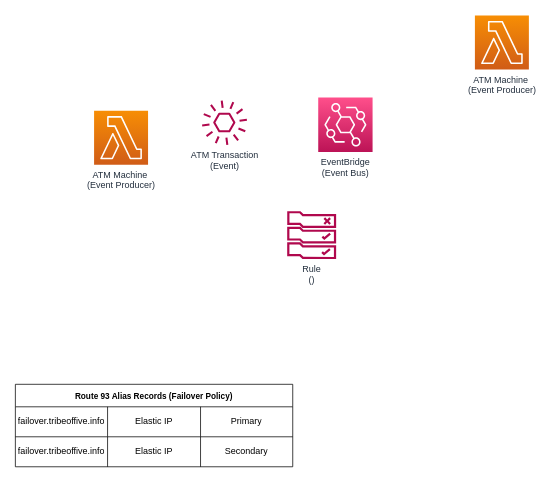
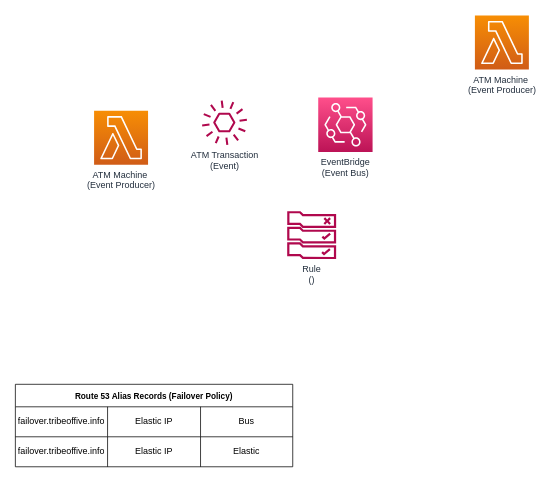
node "Route 93 Alias Records (Failover Policy)": label "Route 93 Alias Records (Failover Policy)" -> "Route 53 Alias Records (Failover Policy)"
node "Primary": label "Primary" -> "Bus"
node "Secondary": label "Secondary" -> "Elastic"
